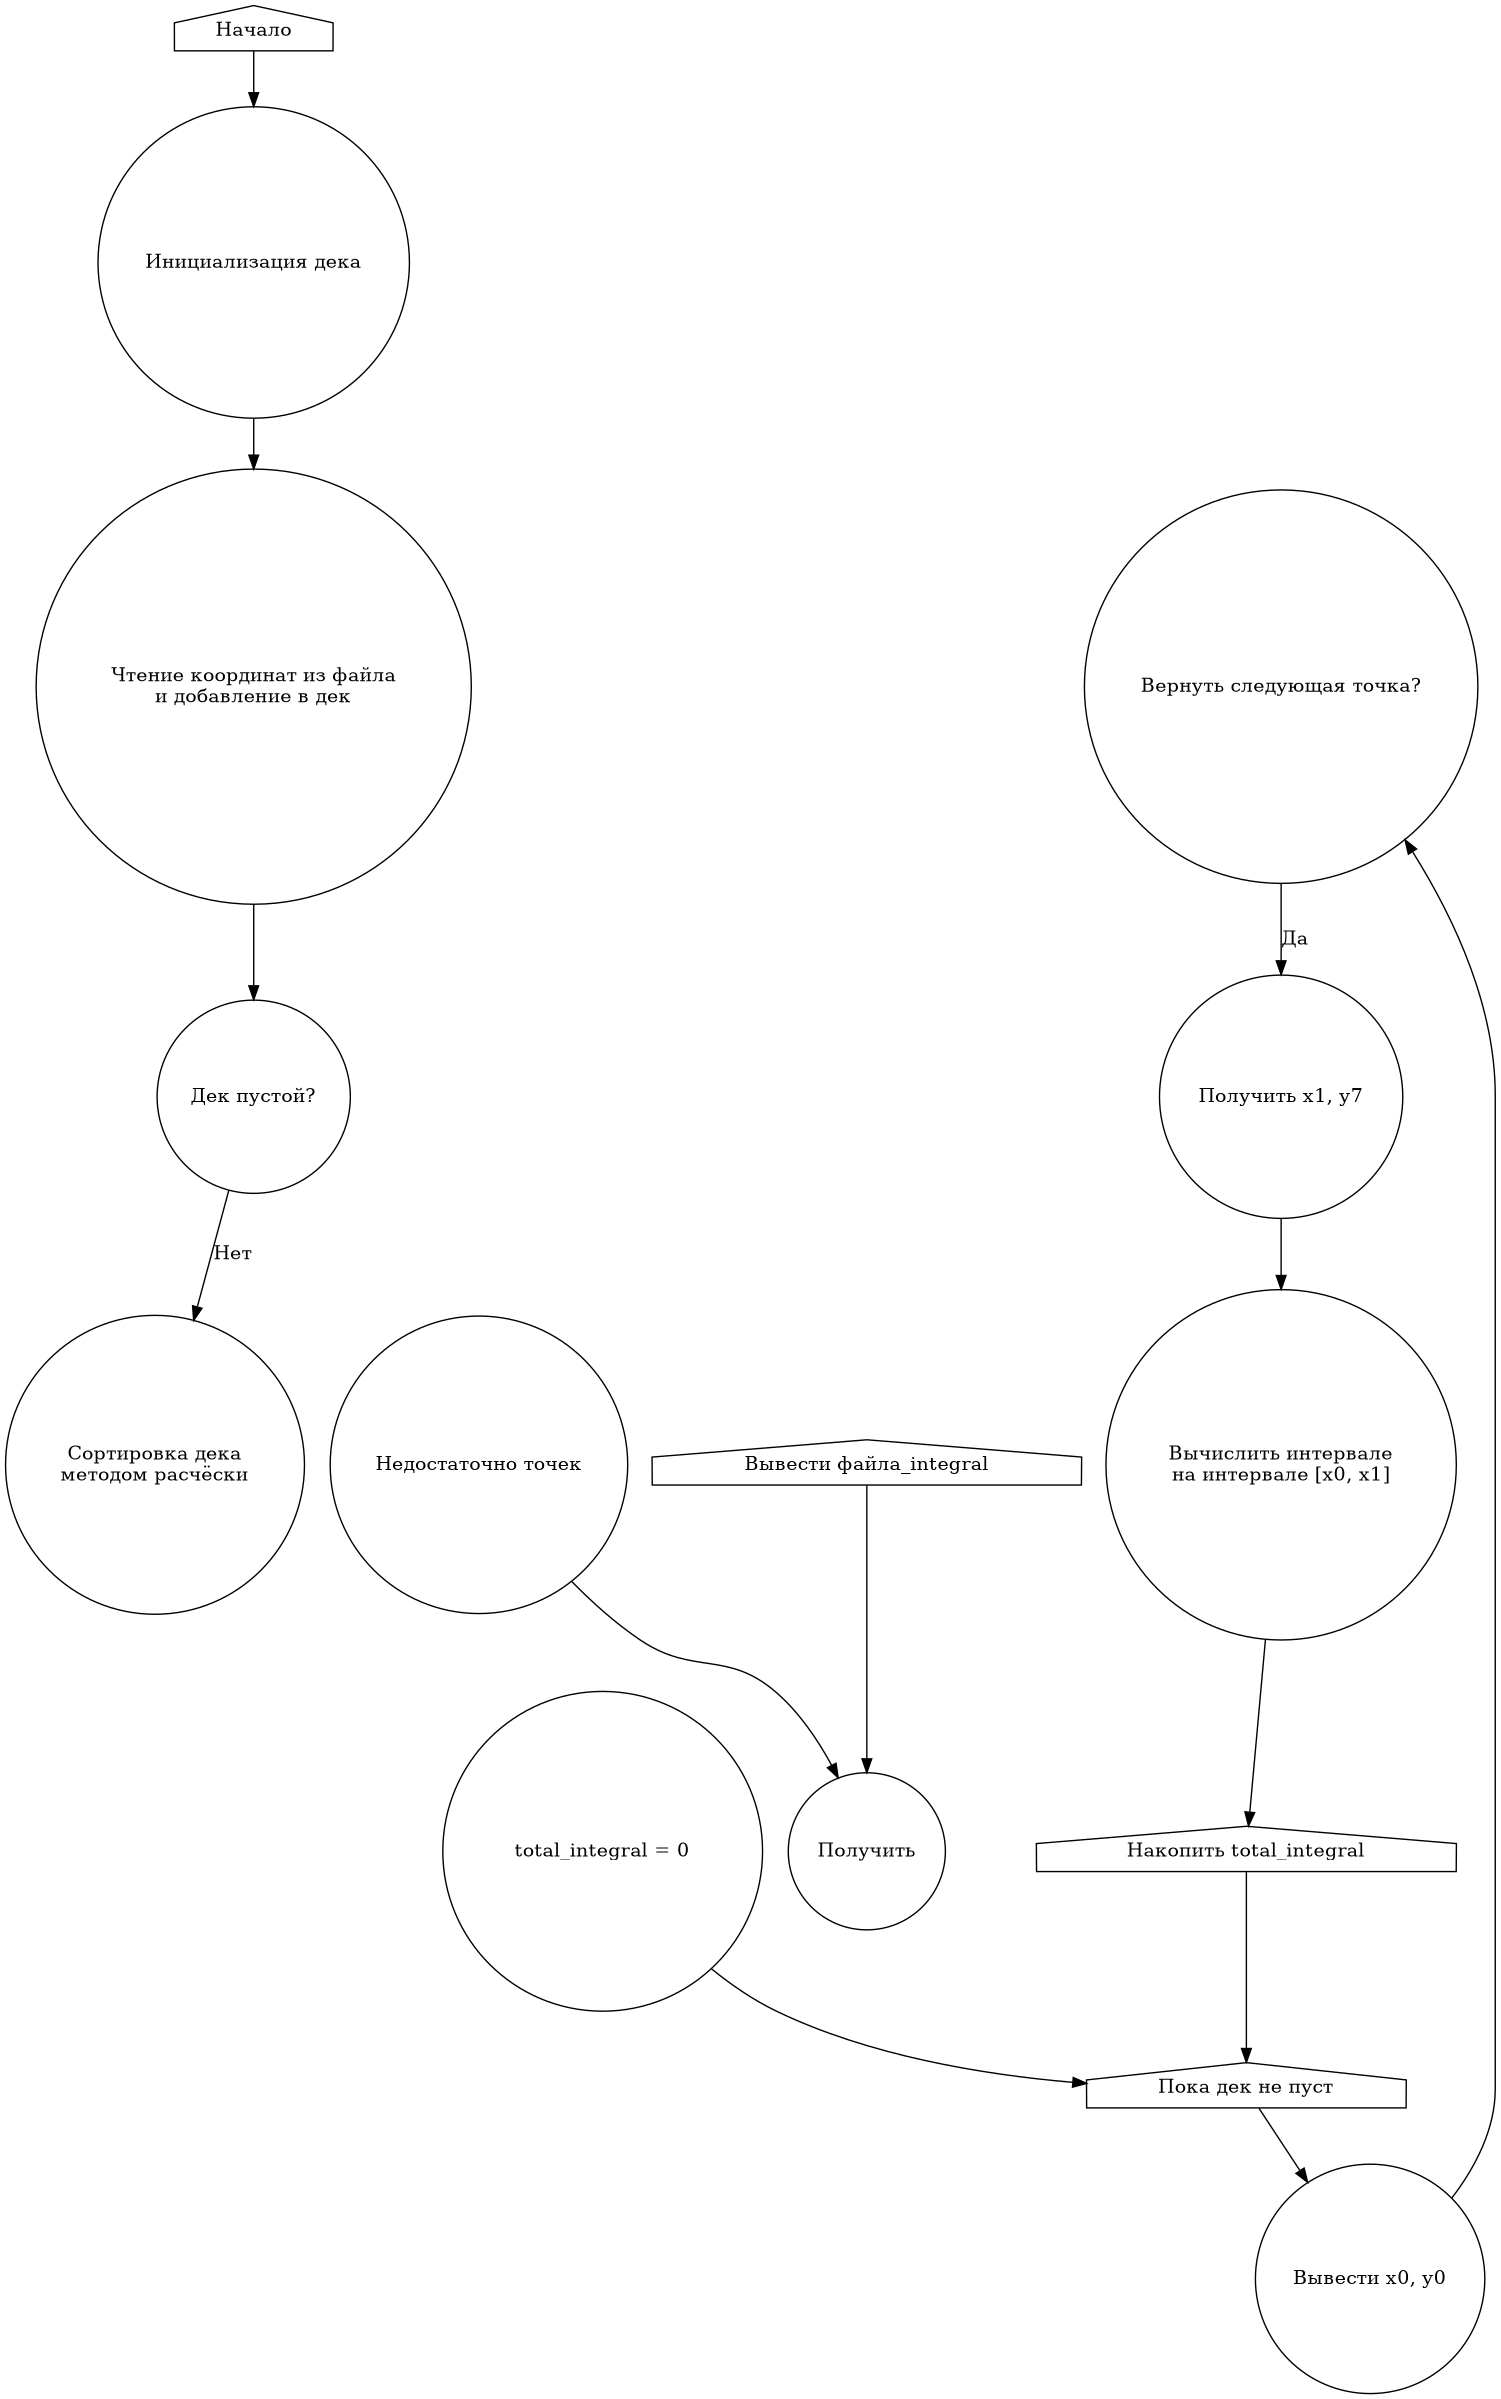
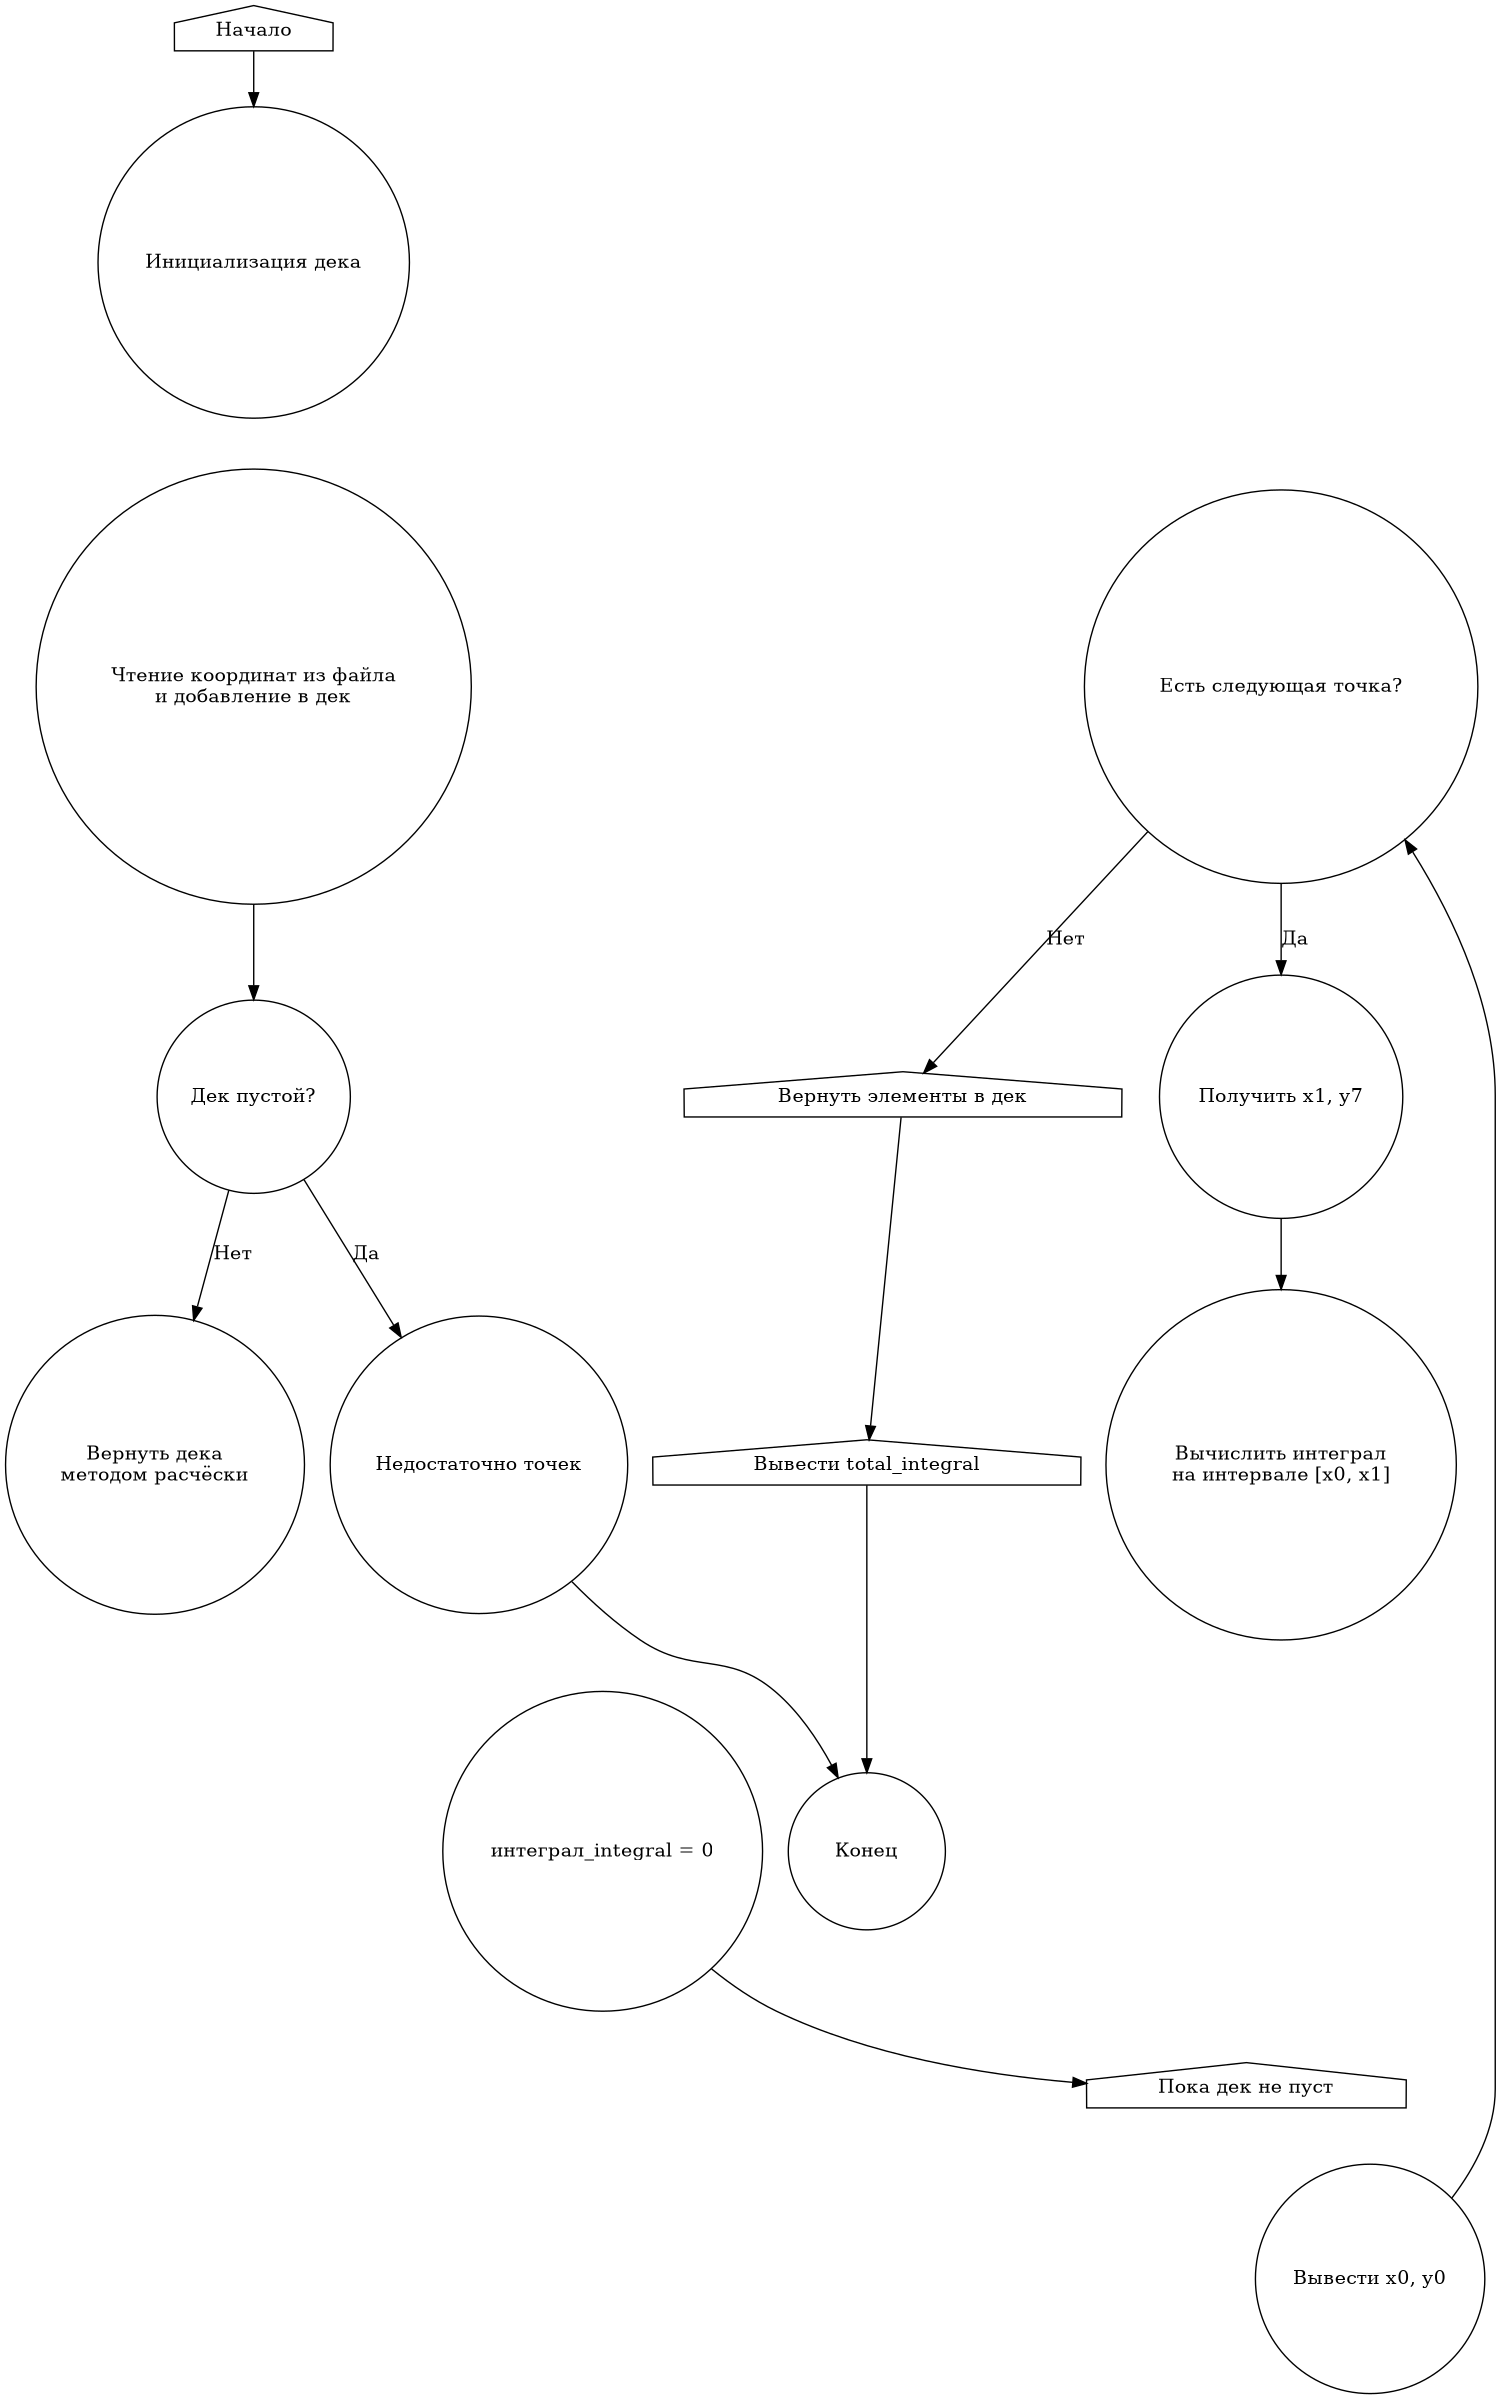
edge "Инициализация дека" -> "Чтение координат из файла и добавление в дек": removed
node "Вернуть следующая точка?": label "Вернуть следующая точка?" -> "Есть следующая точка?"
node "Вернуть элементы в дек": added
edge "Дек пустой?" -> "Недостаточно точек": added, label "Да"
node "Сортировка дека методом расчёски": label "Сортировка дека методом расчёски" -> "Вернуть дека методом расчёски"
node "Вывести файла_integral": label "Вывести файла_integral" -> "Вывести total_integral"
node "Вычислить интервале на интервале [x0, x1]": label "Вычислить интервале на интервале [x0, x1]" -> "Вычислить интеграл на интервале [x0, x1]"
node "total_integral = 0": label "total_integral = 0" -> "интеграл_integral = 0"
node "Получить": label "Получить" -> "Конец"
node "Накопить total_integral": removed
edge "Пока дек не пуст" -> "Вывести x0, y0": removed
